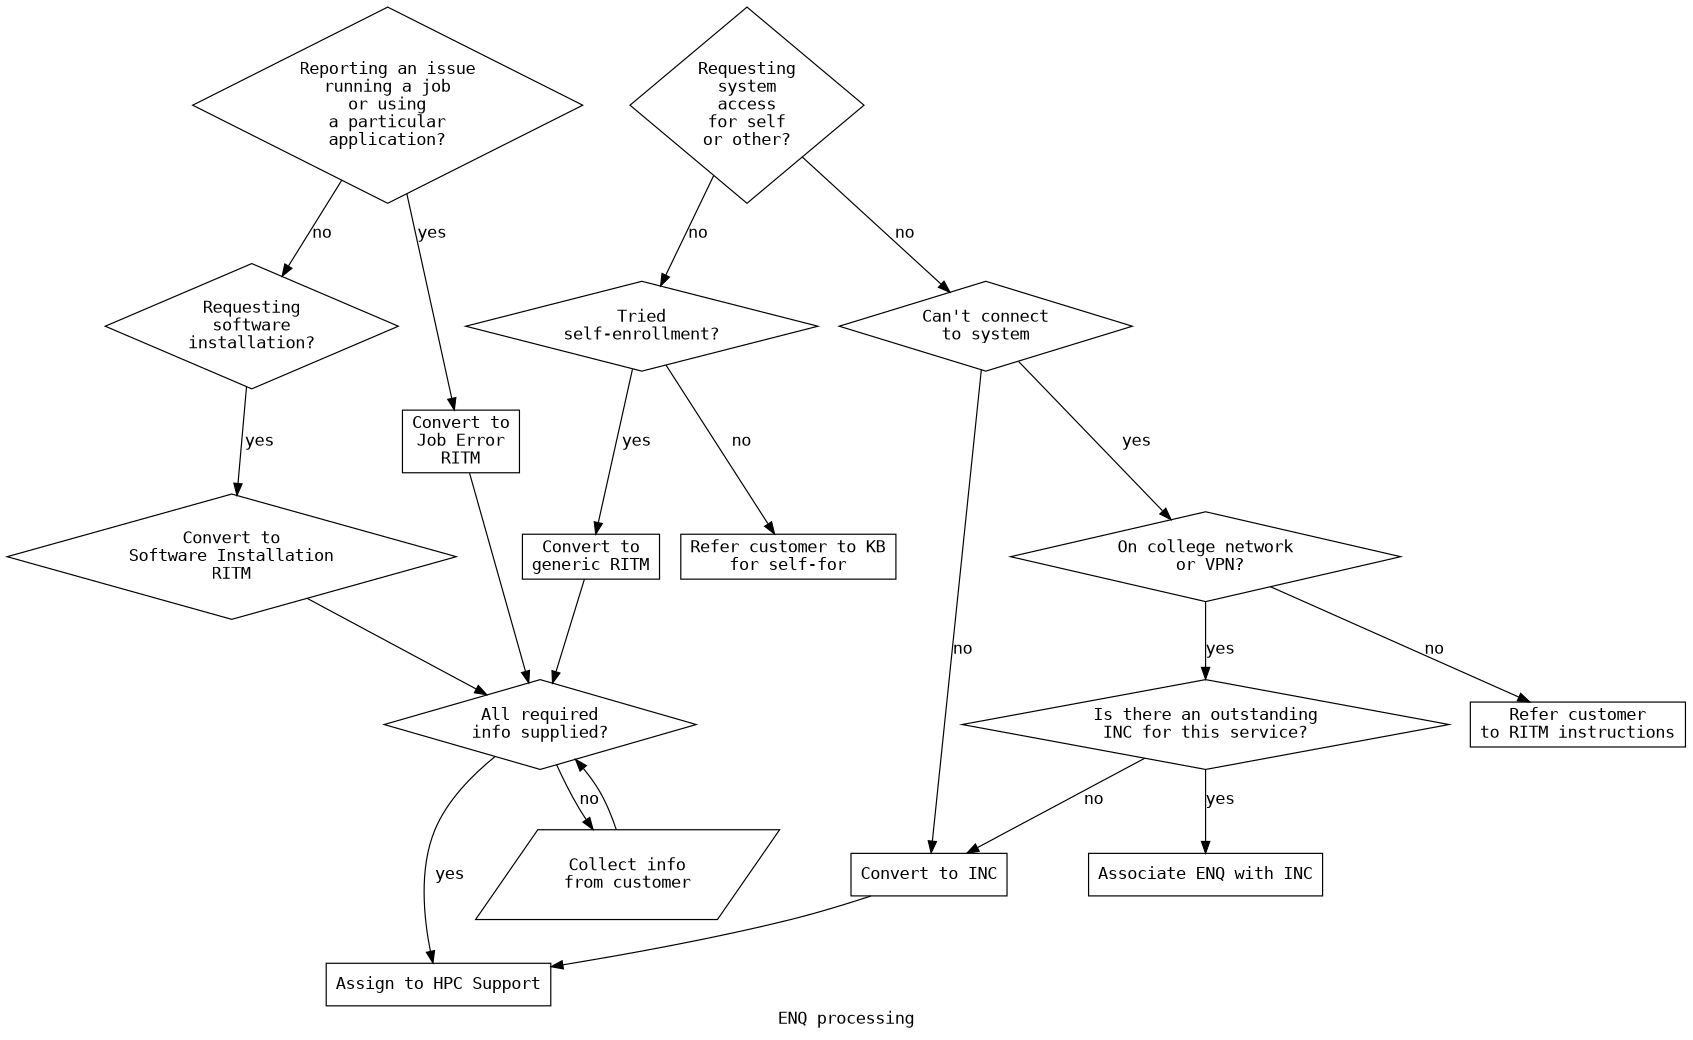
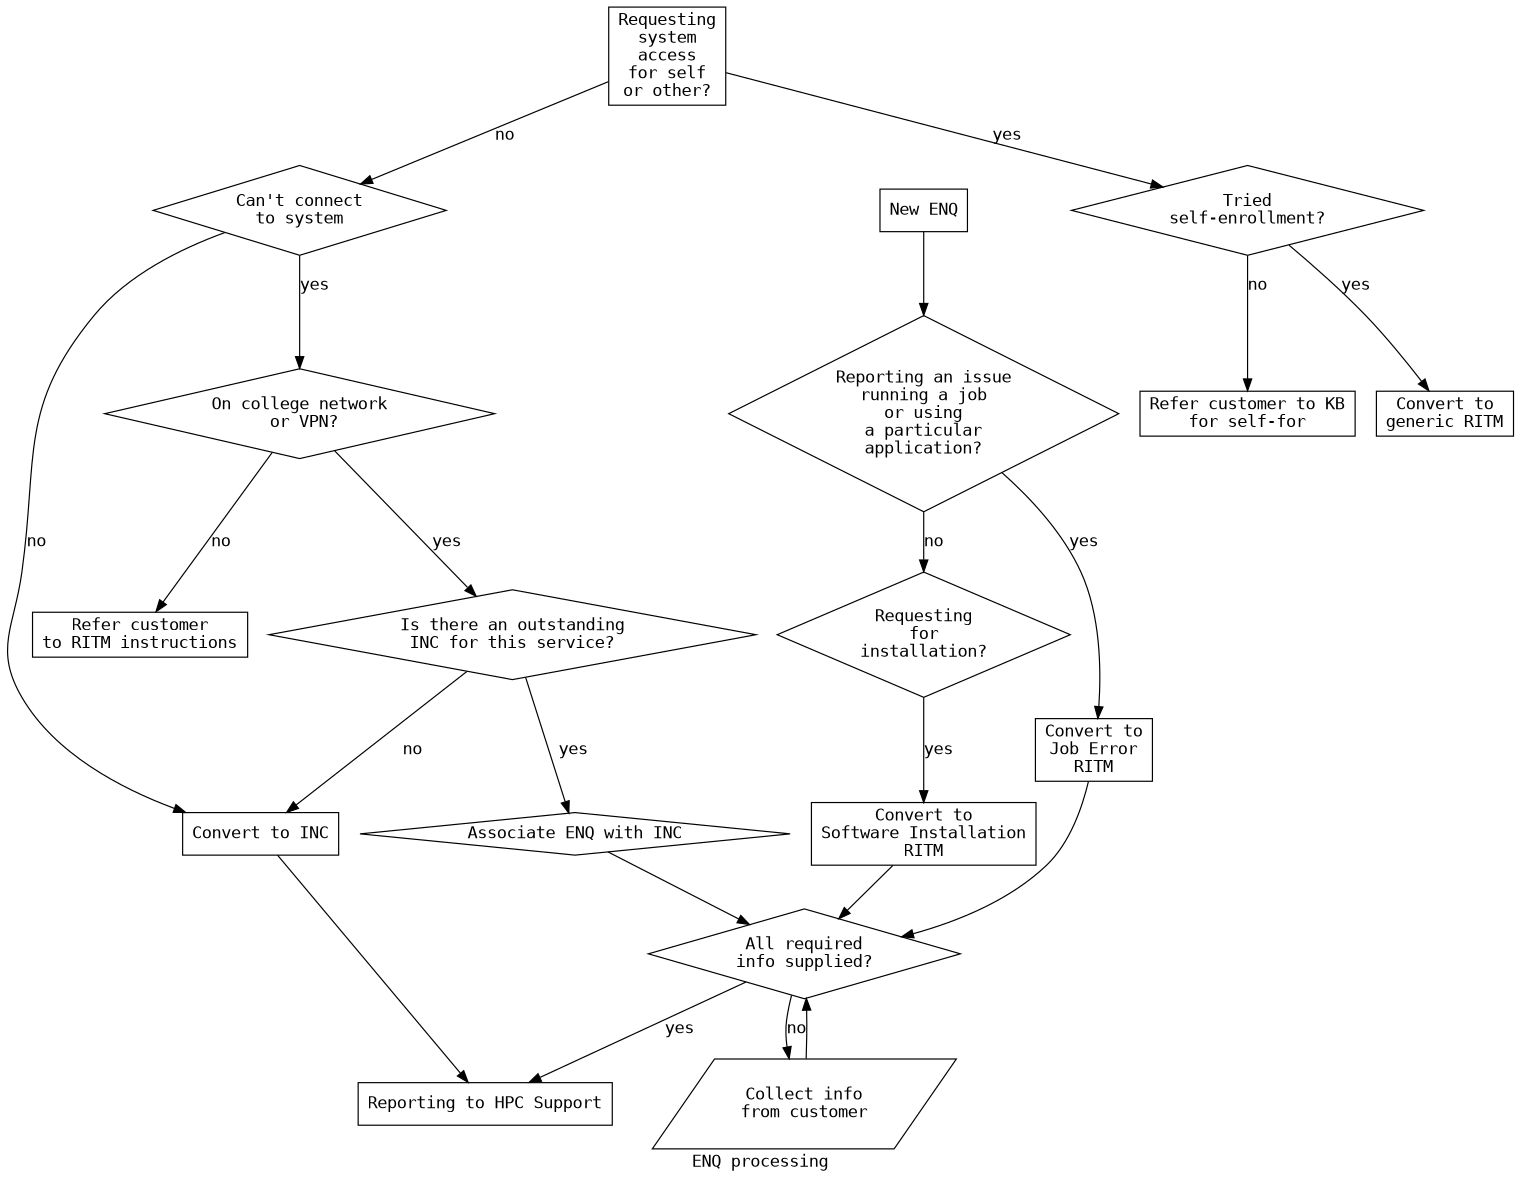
node "Requesting system access for self or other?": shape diamond -> box
node "New ENQ": added
edge "Requesting system access for self or other?" -> "Tried self-enrollment?": label "no" -> "yes"
node "Requesting software installation?": label "Requesting software installation?" -> "Requesting for installation?"
node "Convert to Software Installation RITM": shape diamond -> box
edge "Convert to generic RITM" -> "All required info supplied?": now "Associate ENQ with INC" -> "All required info supplied?"
node "Associate ENQ with INC": shape box -> diamond
node "Assign to HPC Support": label "Assign to HPC Support" -> "Reporting to HPC Support"
